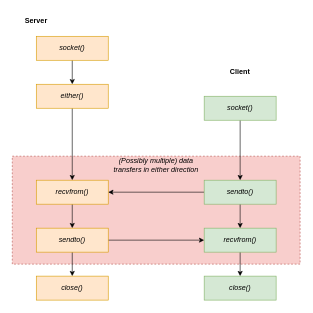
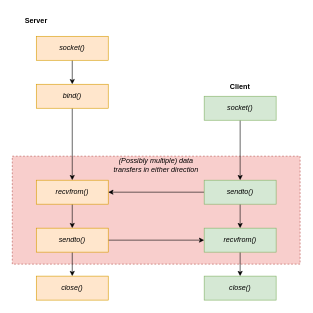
node "Client": moved (240, 72) -> (240, 87)
node "either()": label "either()" -> "bind()"
